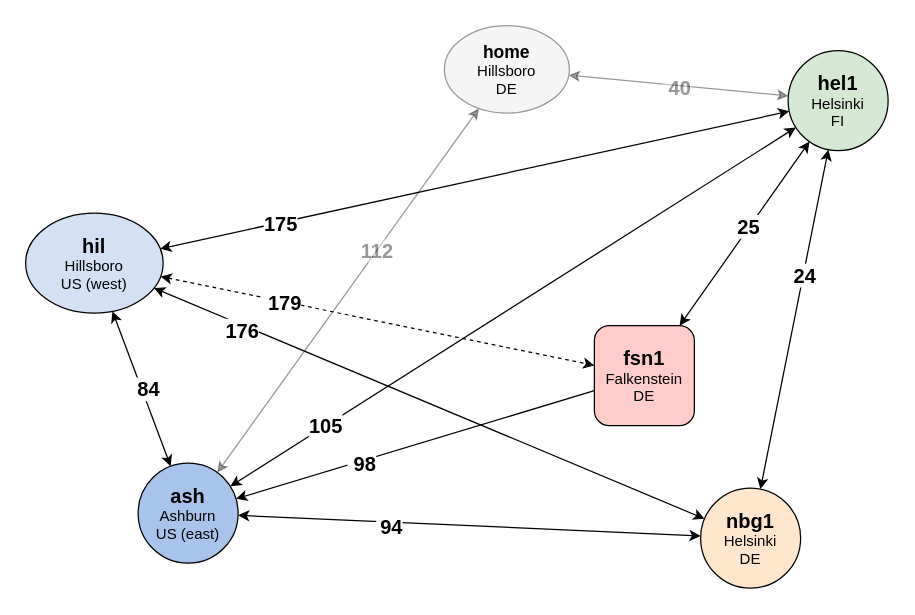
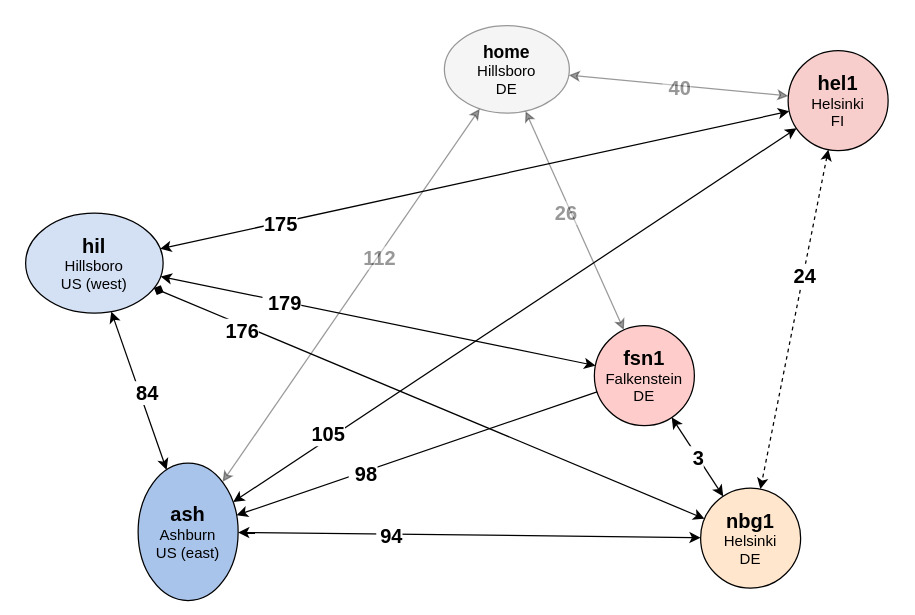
node "hel1 Helsinki FI": fillcolor #d5e8d4 -> #f8cecc
edge "home Hillsboro DE" -- "fsn1 Falkenstein DE": added, label "26"
edge "hel1 Helsinki FI" -- "fsn1 Falkenstein DE": removed, label "25"
edge "hil Hillsboro US (west)" -- "nbg1 Helsinki DE": arrowhead classic -> diamond
edge "hil Hillsboro US (west)" -- "fsn1 Falkenstein DE": style dashed -> solid
node "fsn1 Falkenstein DE": shape rounded rectangle -> ellipse
edge "hel1 Helsinki FI" -- "nbg1 Helsinki DE": style solid -> dashed
edge "fsn1 Falkenstein DE" -- "nbg1 Helsinki DE": added, label "3"
node "ash Ashburn US (east)": size 100x100 -> 100x138
